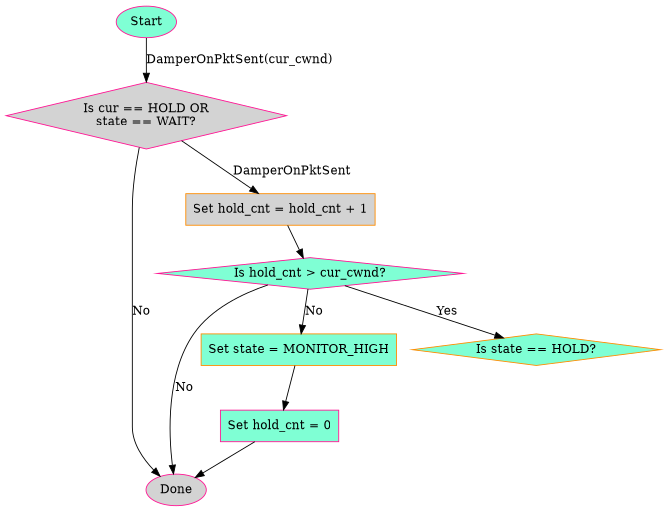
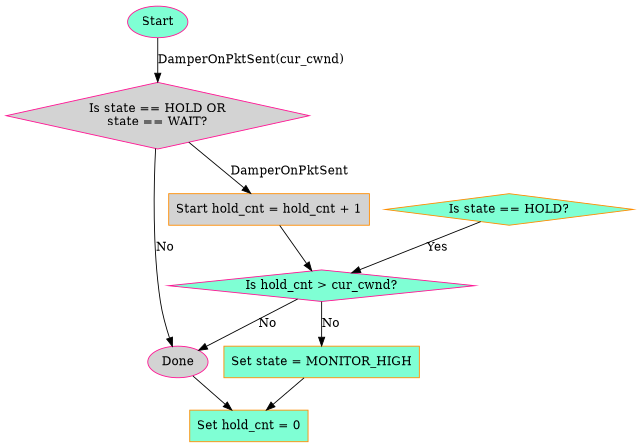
node "Is cur == HOLD OR state == WAIT?": label "Is cur == HOLD OR state == WAIT?" -> "Is state == HOLD OR state == WAIT?"
node "Set hold_cnt = hold_cnt + 1": label "Set hold_cnt = hold_cnt + 1" -> "Start hold_cnt = hold_cnt + 1"
edge "Is hold_cnt > cur_cwnd?" -> "Is state == HOLD?": reversed
node "Set hold_cnt = 0": color deeppink -> darkorange
edge "Set hold_cnt = 0" -> "Done": reversed
